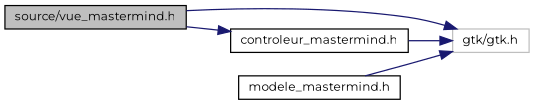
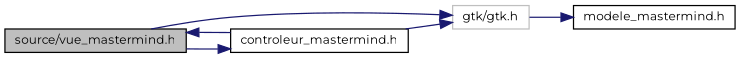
edge "controleur_mastermind.h" -> "source/vue_mastermind.h": added
edge "modele_mastermind.h" -> "gtk/gtk.h": reversed
